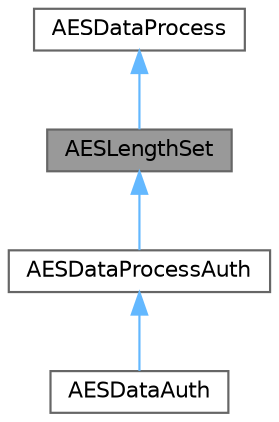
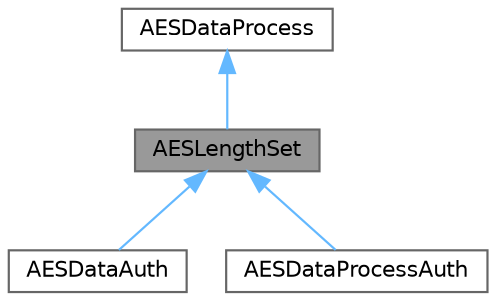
edge "AESDataAuth" -> "AESDataProcessAuth": now "AESDataAuth" -> "AESLengthSet"
